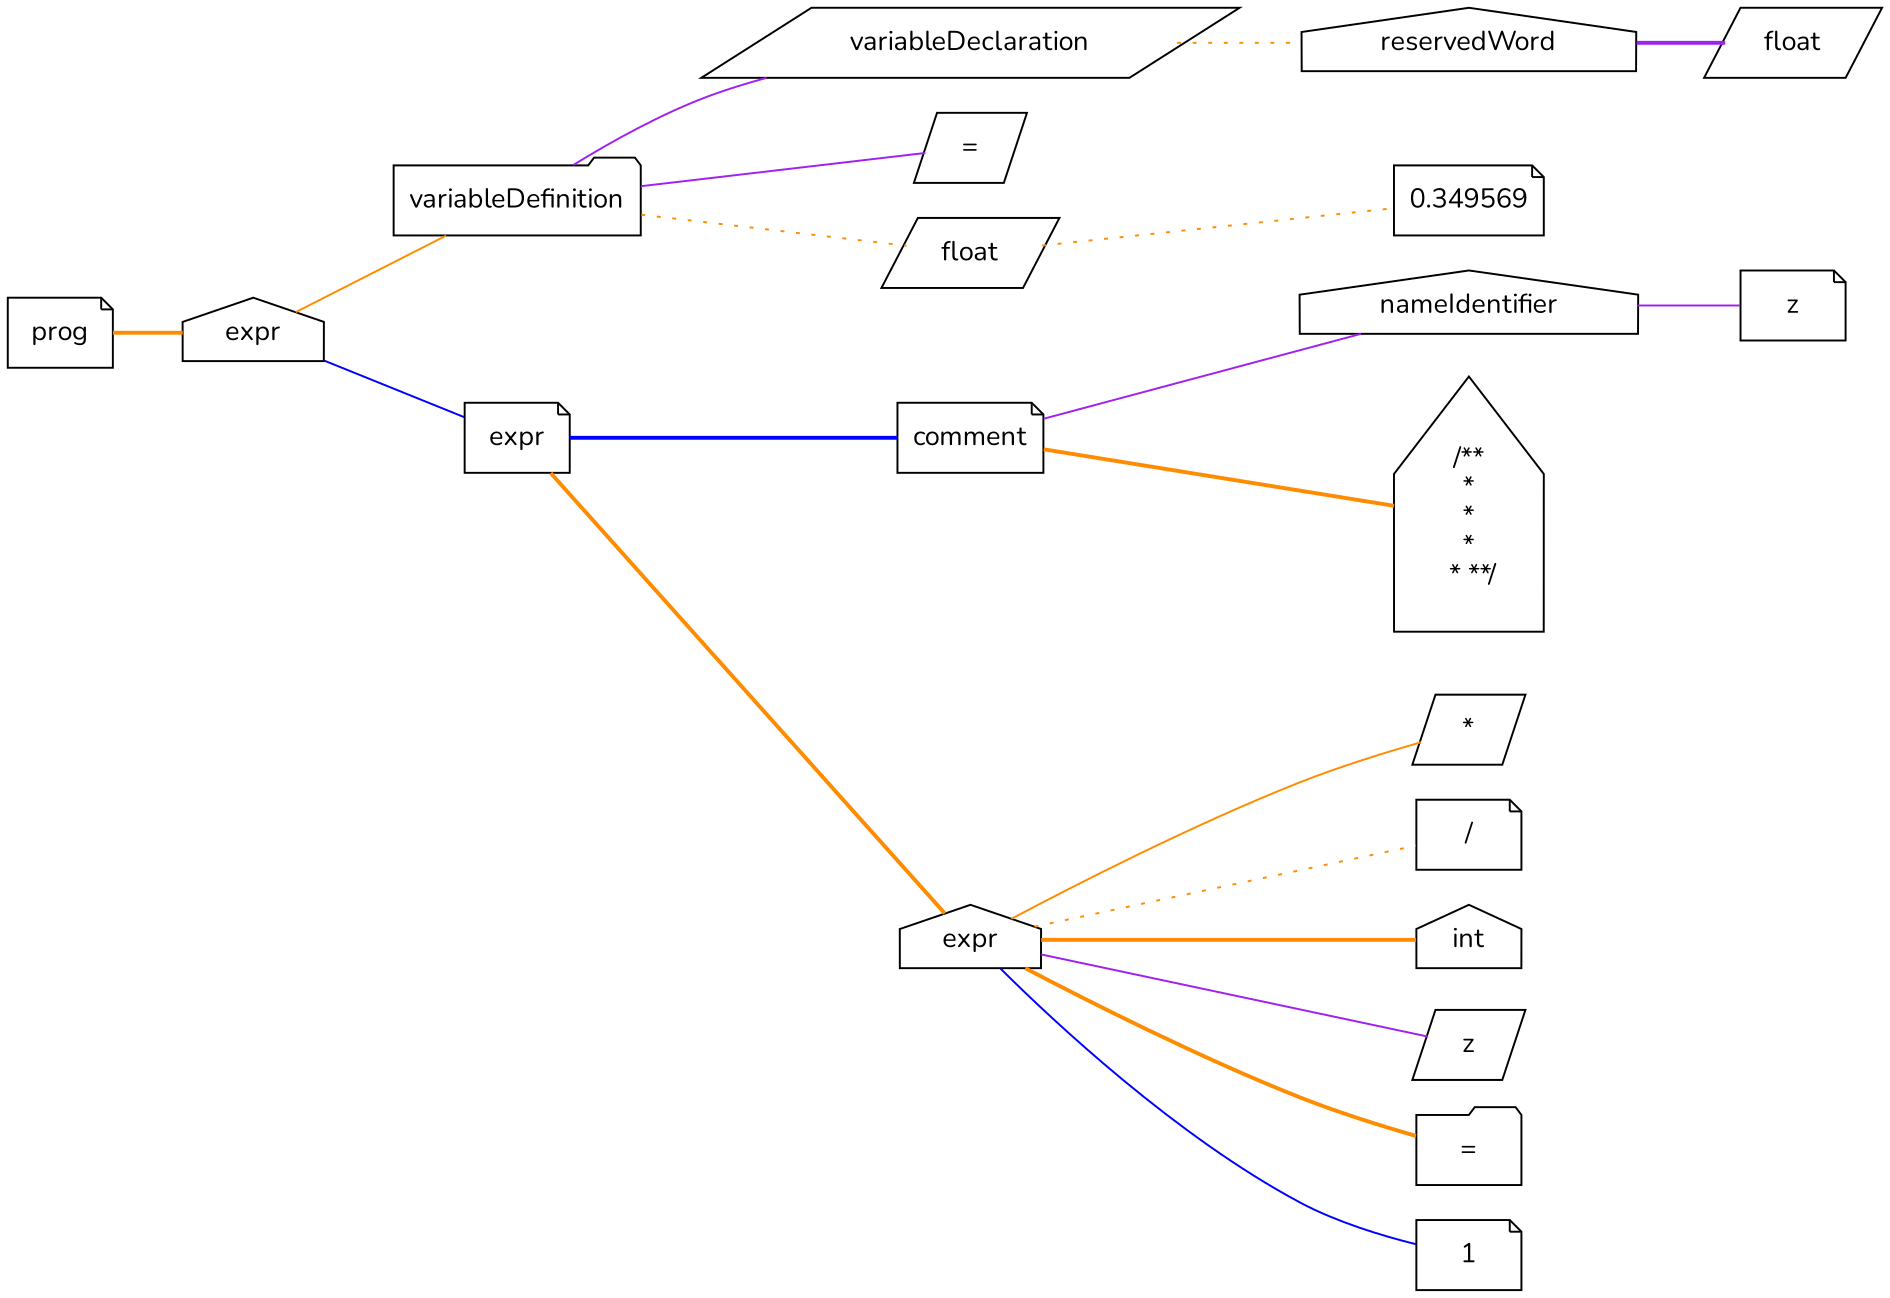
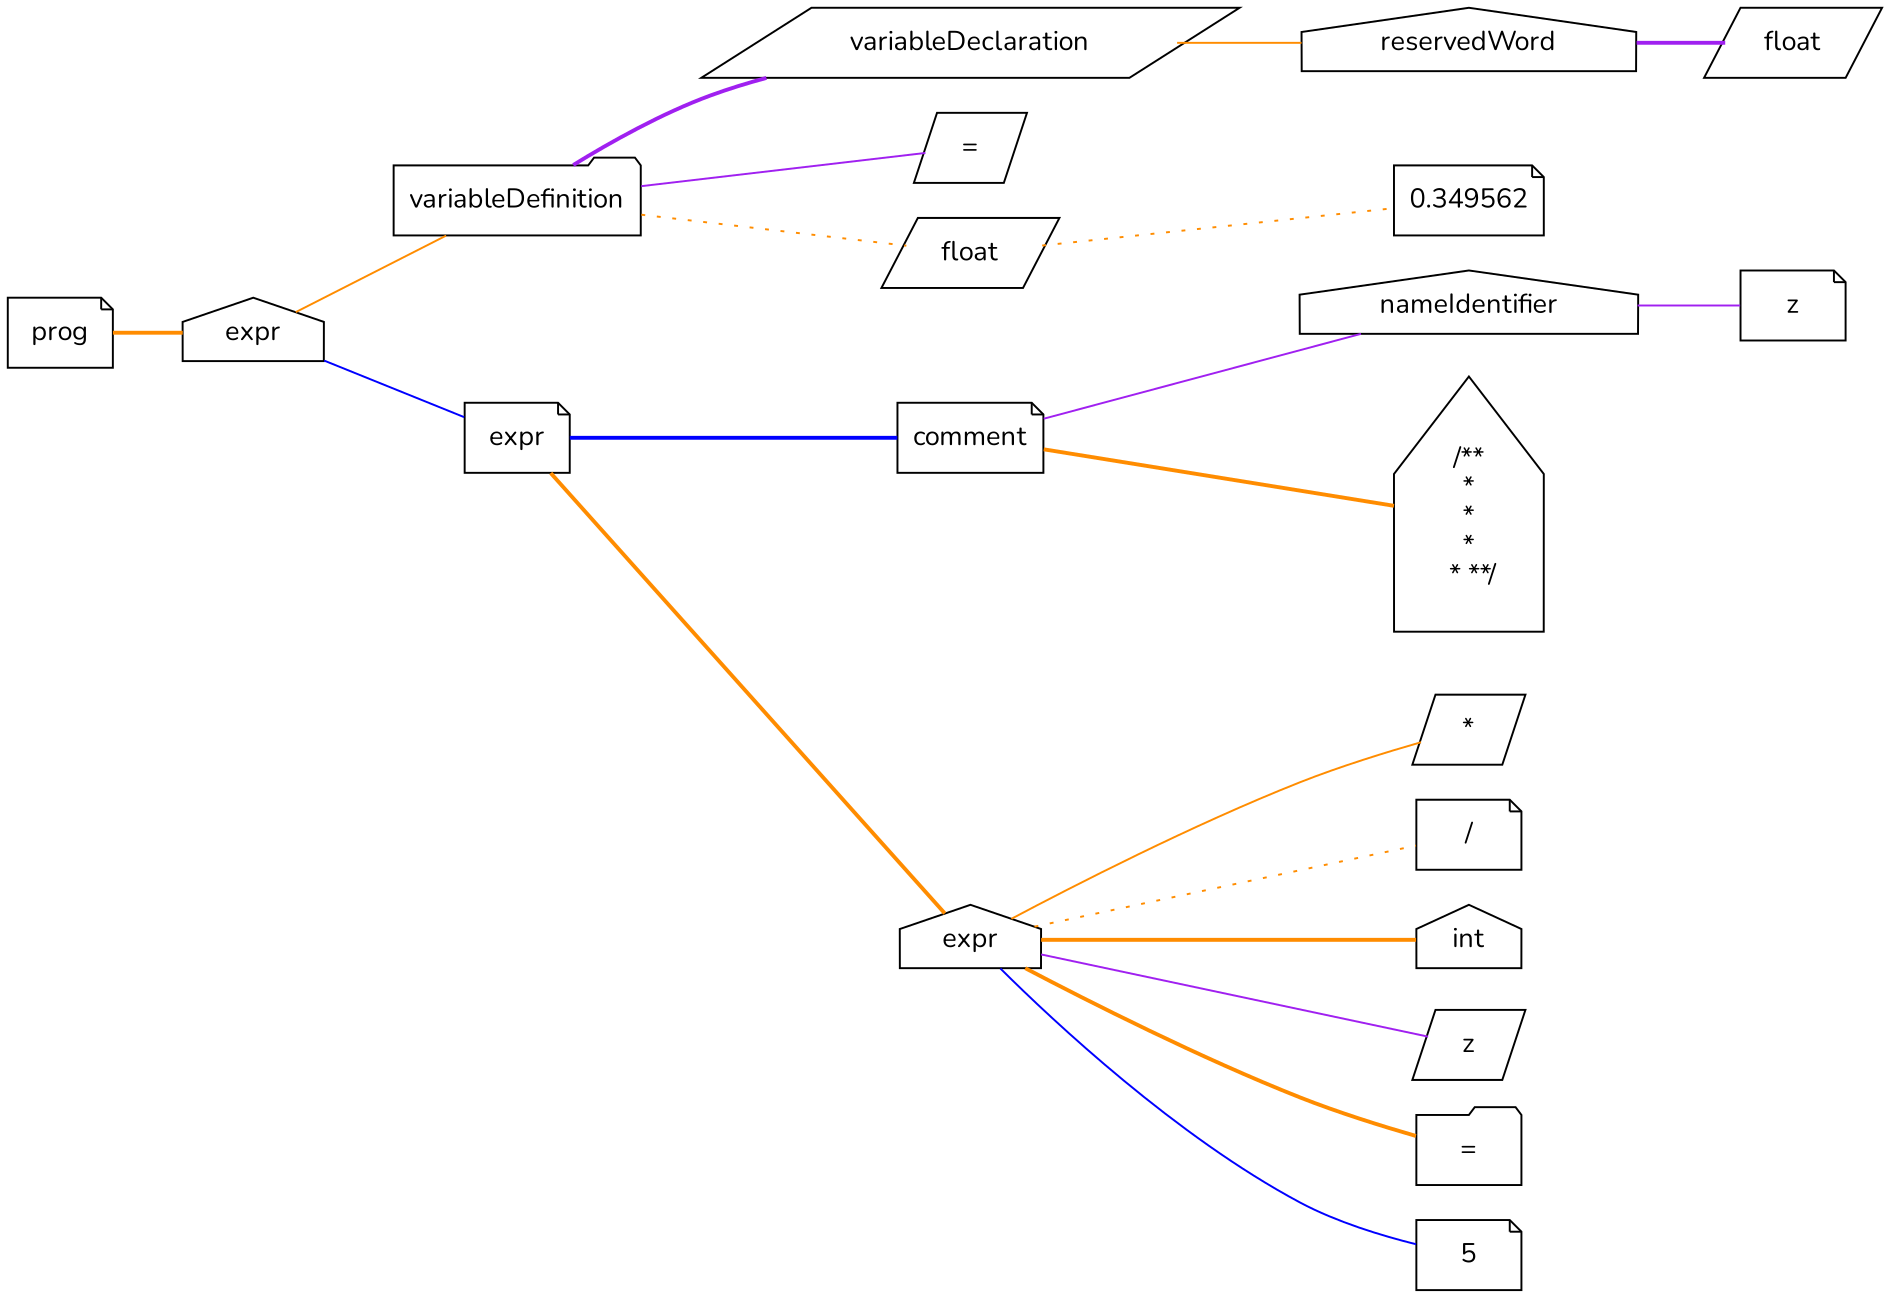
edge "variableDeclaration" -- "reservedWord": style dotted -> solid
edge "variableDeclaration" -- "variableDefinition": style solid -> bold
node "0.349569": label "0.349569" -> "0.349562"
node "1": label "1" -> "5"
